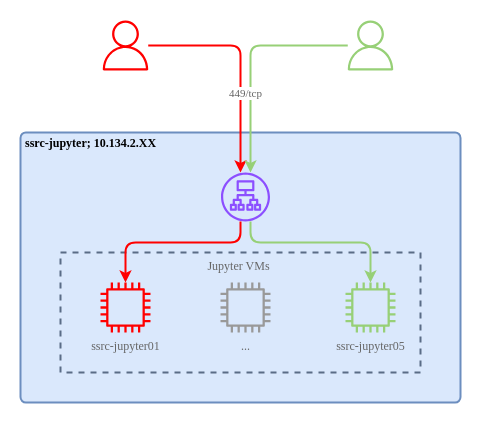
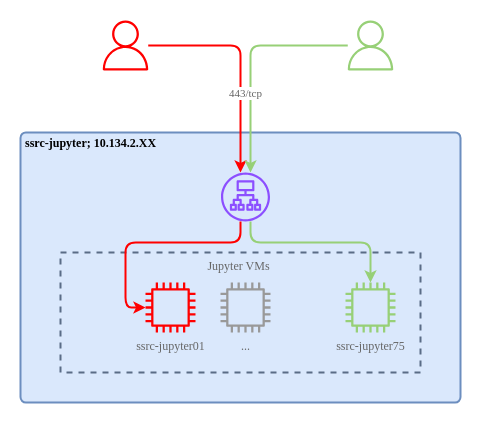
node "449/tcp": label "449/tcp" -> "443/tcp"
node "ssrc-jupyter01": moved (126, 308) -> (171, 308)
node "ssrc-jupyter05": label "ssrc-jupyter05" -> "ssrc-jupyter75"
